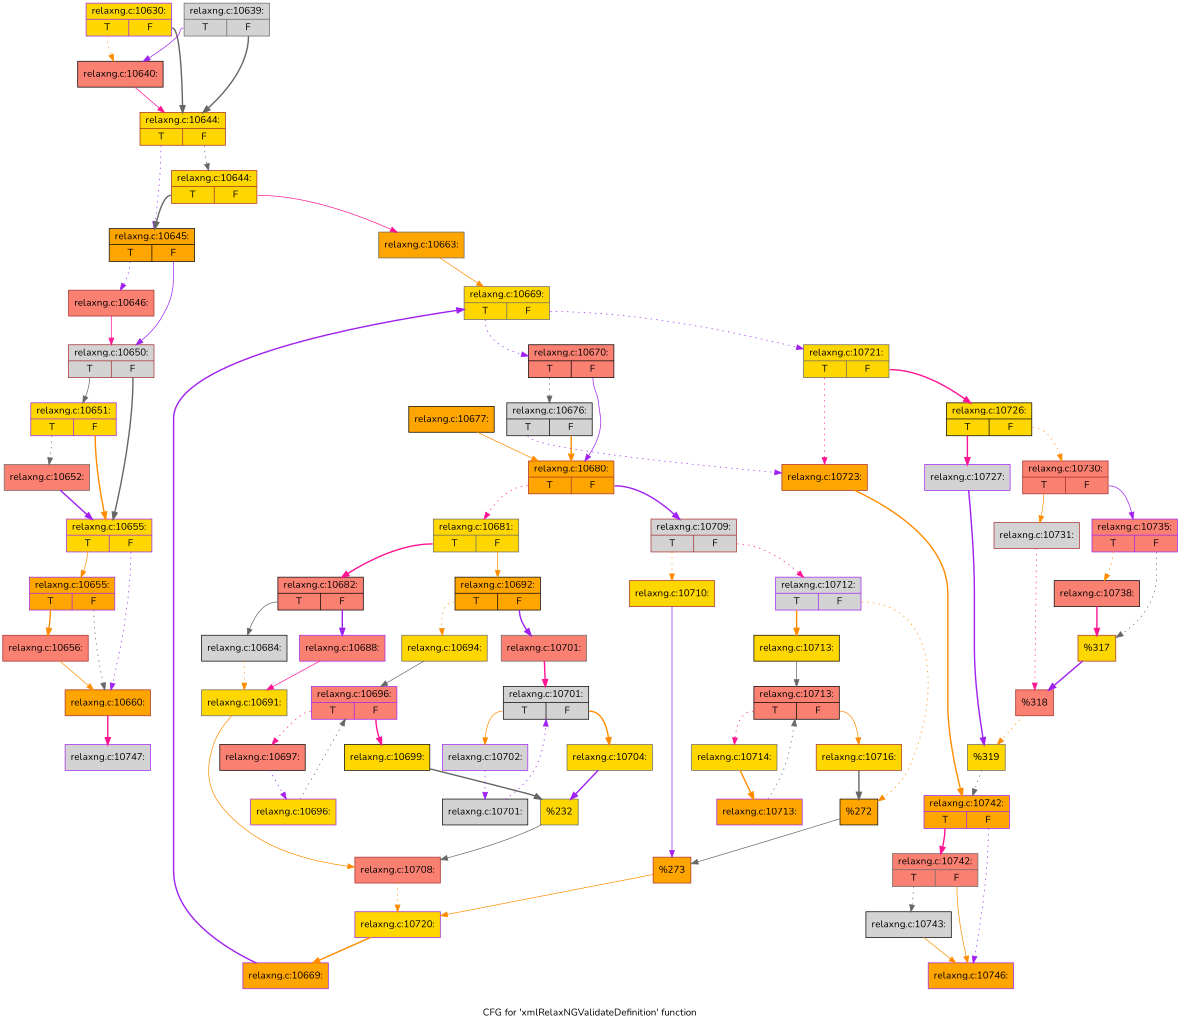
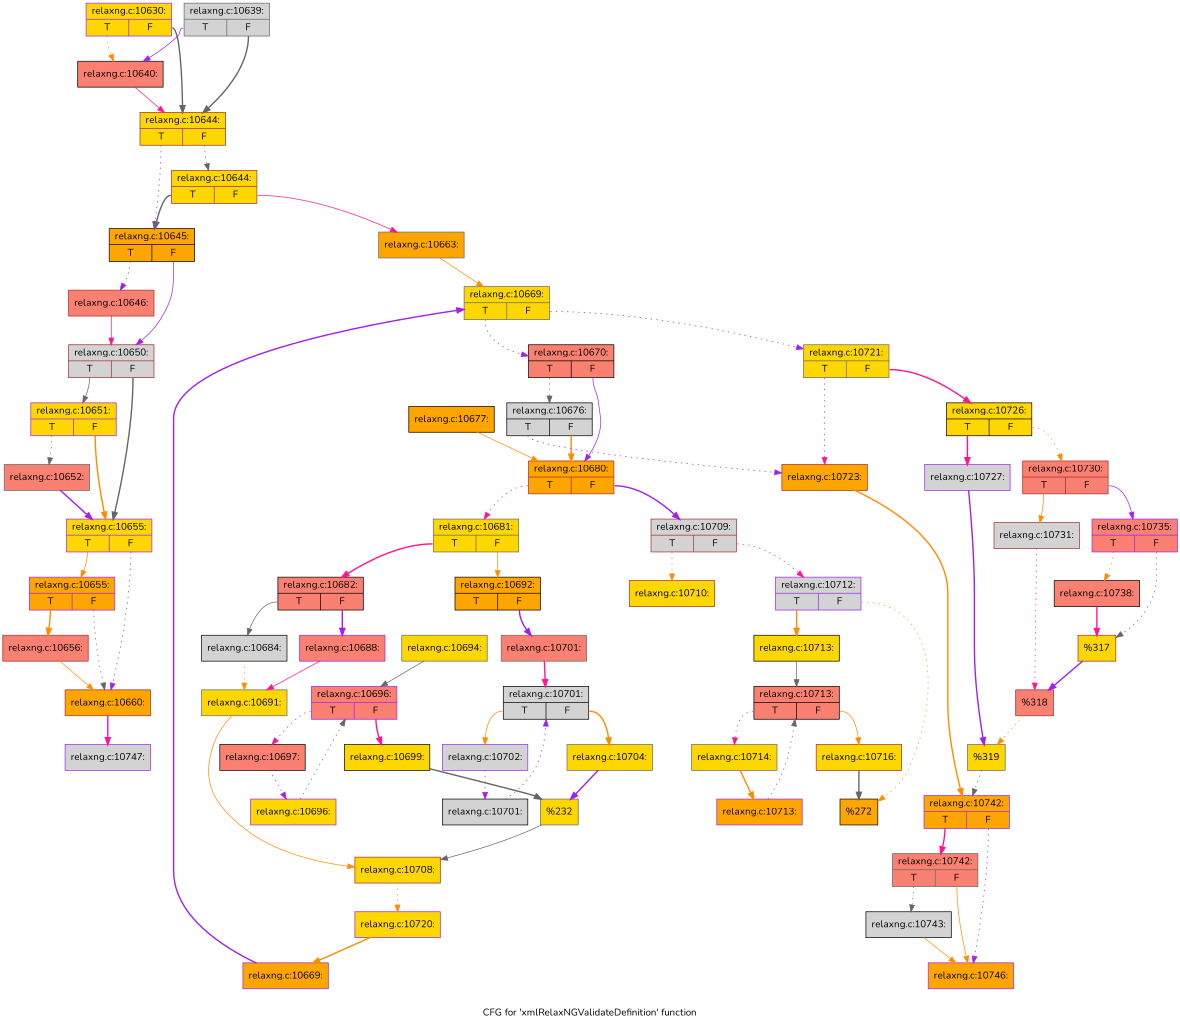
edge "relaxng.c:10692:" -> "relaxng.c:10694:": removed
node "relaxng.c:10708:": fillcolor salmon -> gold
node "%273": removed
